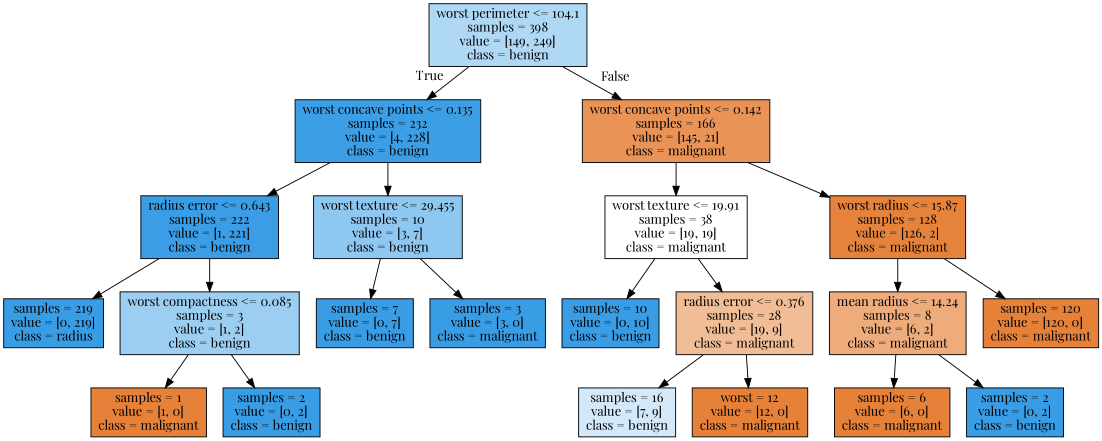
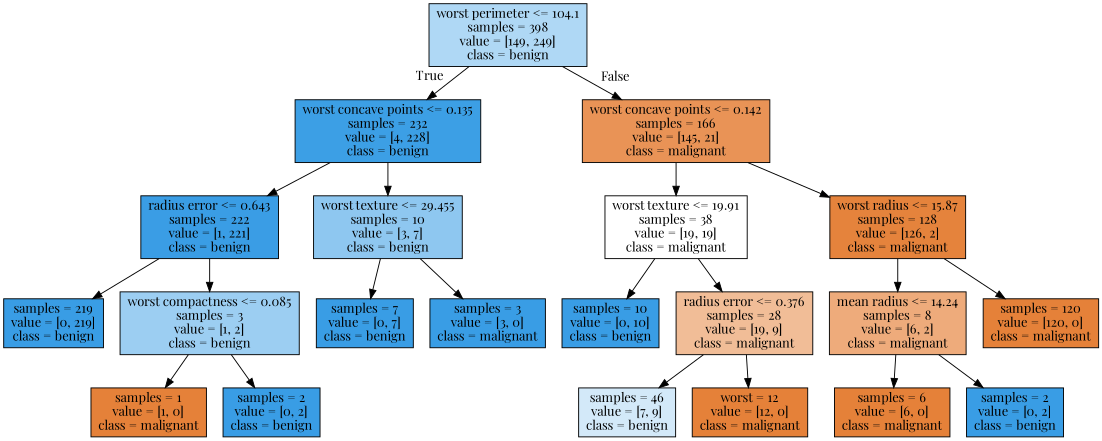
node "samples = 219 value = [0, 219] class = radius": label "samples = 219 value = [0, 219] class = radius" -> "samples = 219 value = [0, 219] class = benign"
node "samples = 16 value = [7, 9] class = benign": label "samples = 16 value = [7, 9] class = benign" -> "samples = 46 value = [7, 9] class = benign"
